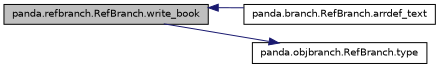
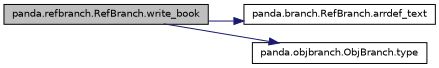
edge "panda.branch.RefBranch.arrdef_text" -> "panda.refbranch.RefBranch.write_book": reversed
node "panda.objbranch.RefBranch.type": label "panda.objbranch.RefBranch.type" -> "panda.objbranch.ObjBranch.type"
